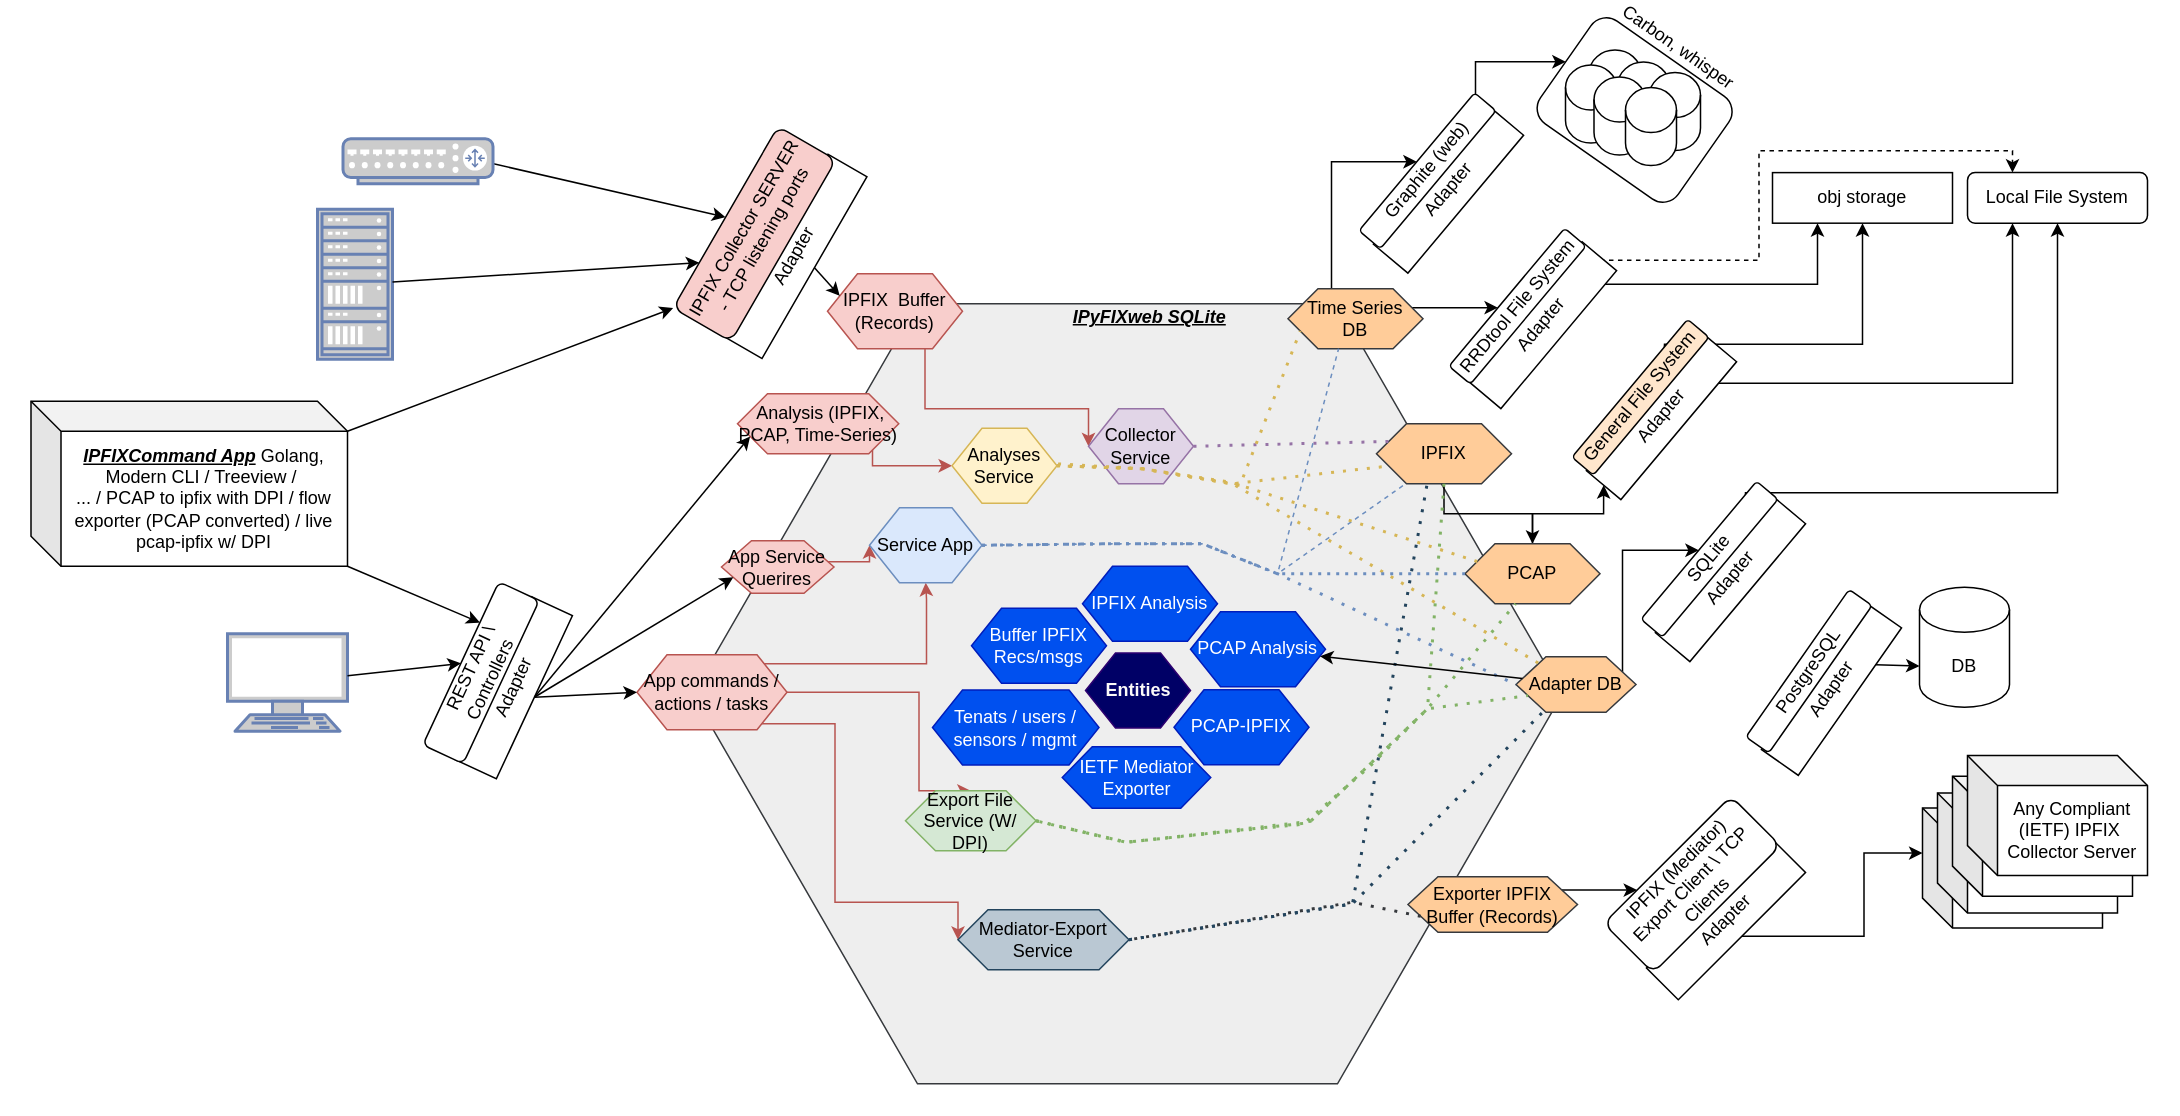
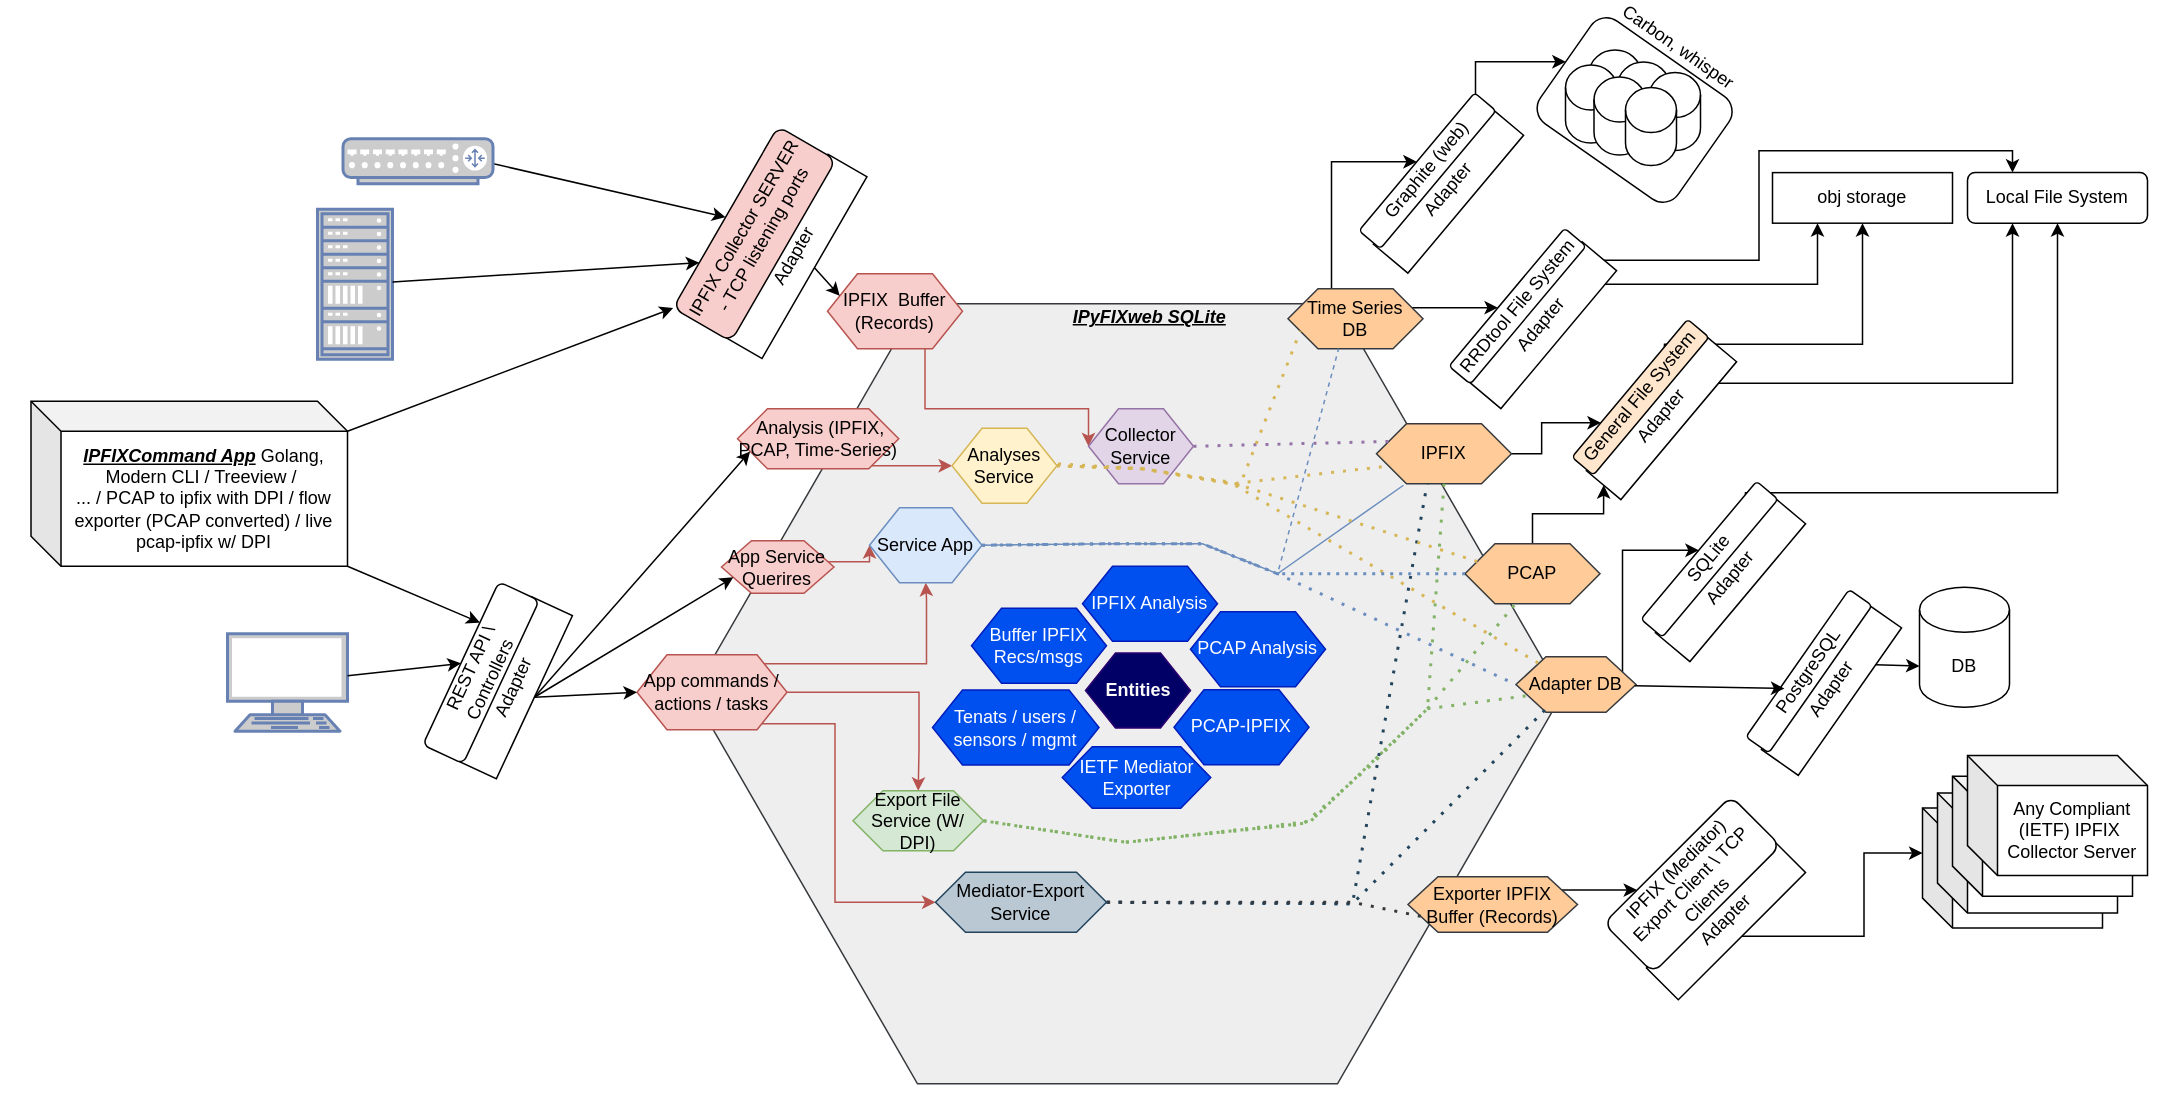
edge "RRDtool File System" -> "Local File System": style dashed -> solid
node "Analysis (IPFIX, PCAP, Time-Series)": moved (818, 424) -> (818, 439)
edge "IPFIX" -> "PCAP": now "IPFIX" -> "General File System"
edge "IPFIX" -- "Service App": style dashed -> solid
edge "Adapter DB" -> "PCAP Analysis": now "Adapter DB" -> "PostgreSQL"
node "Export File Service (W/ DPI)": moved (971, 821) -> (918, 821)
node "Mediator-Export Service": moved (1043, 940) -> (1021, 902)
